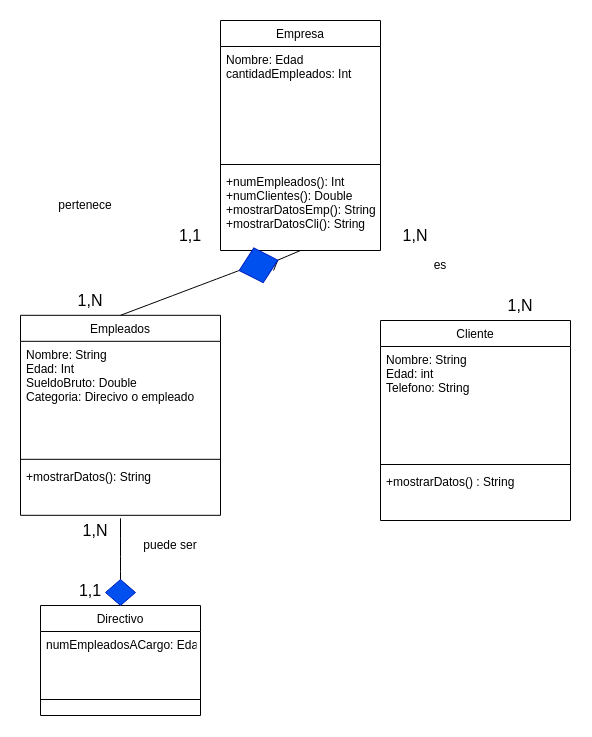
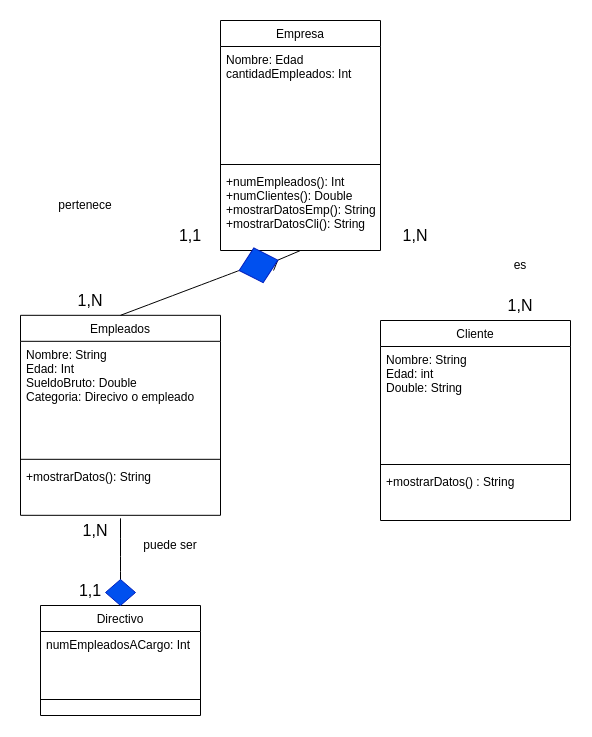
node "es": moved (441, 266) -> (521, 266)
node "Nombre: String Edad: int Telefono: String": label "Nombre: String Edad: int Telefono: String" -> "Nombre: String Edad: int Double: String"
node "numEmpleadosACargo: Edad": label "numEmpleadosACargo: Edad" -> "numEmpleadosACargo: Int"
